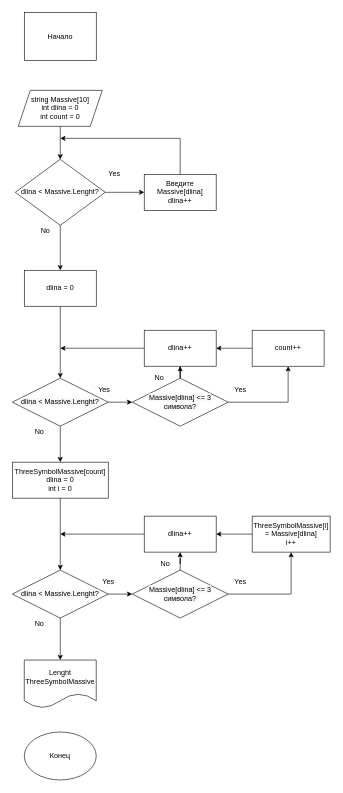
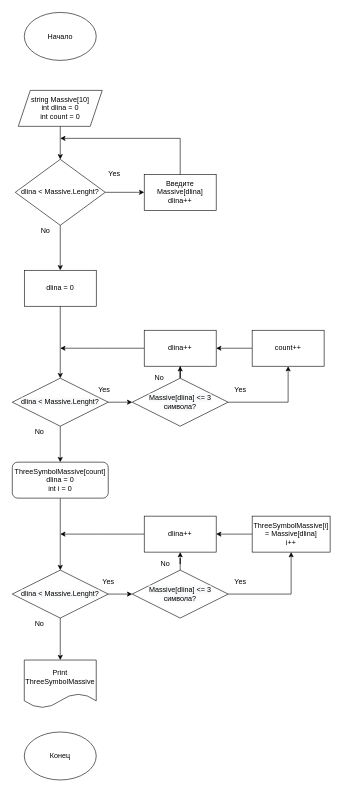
node "Начало": shape rectangle -> ellipse
node "ThreeSymbolMassive[count] dlina = 0 int i = 0": shape rectangle -> rounded rectangle
node "Lenght ThreeSymbolMassive": label "Lenght ThreeSymbolMassive" -> "Print ThreeSymbolMassive"
